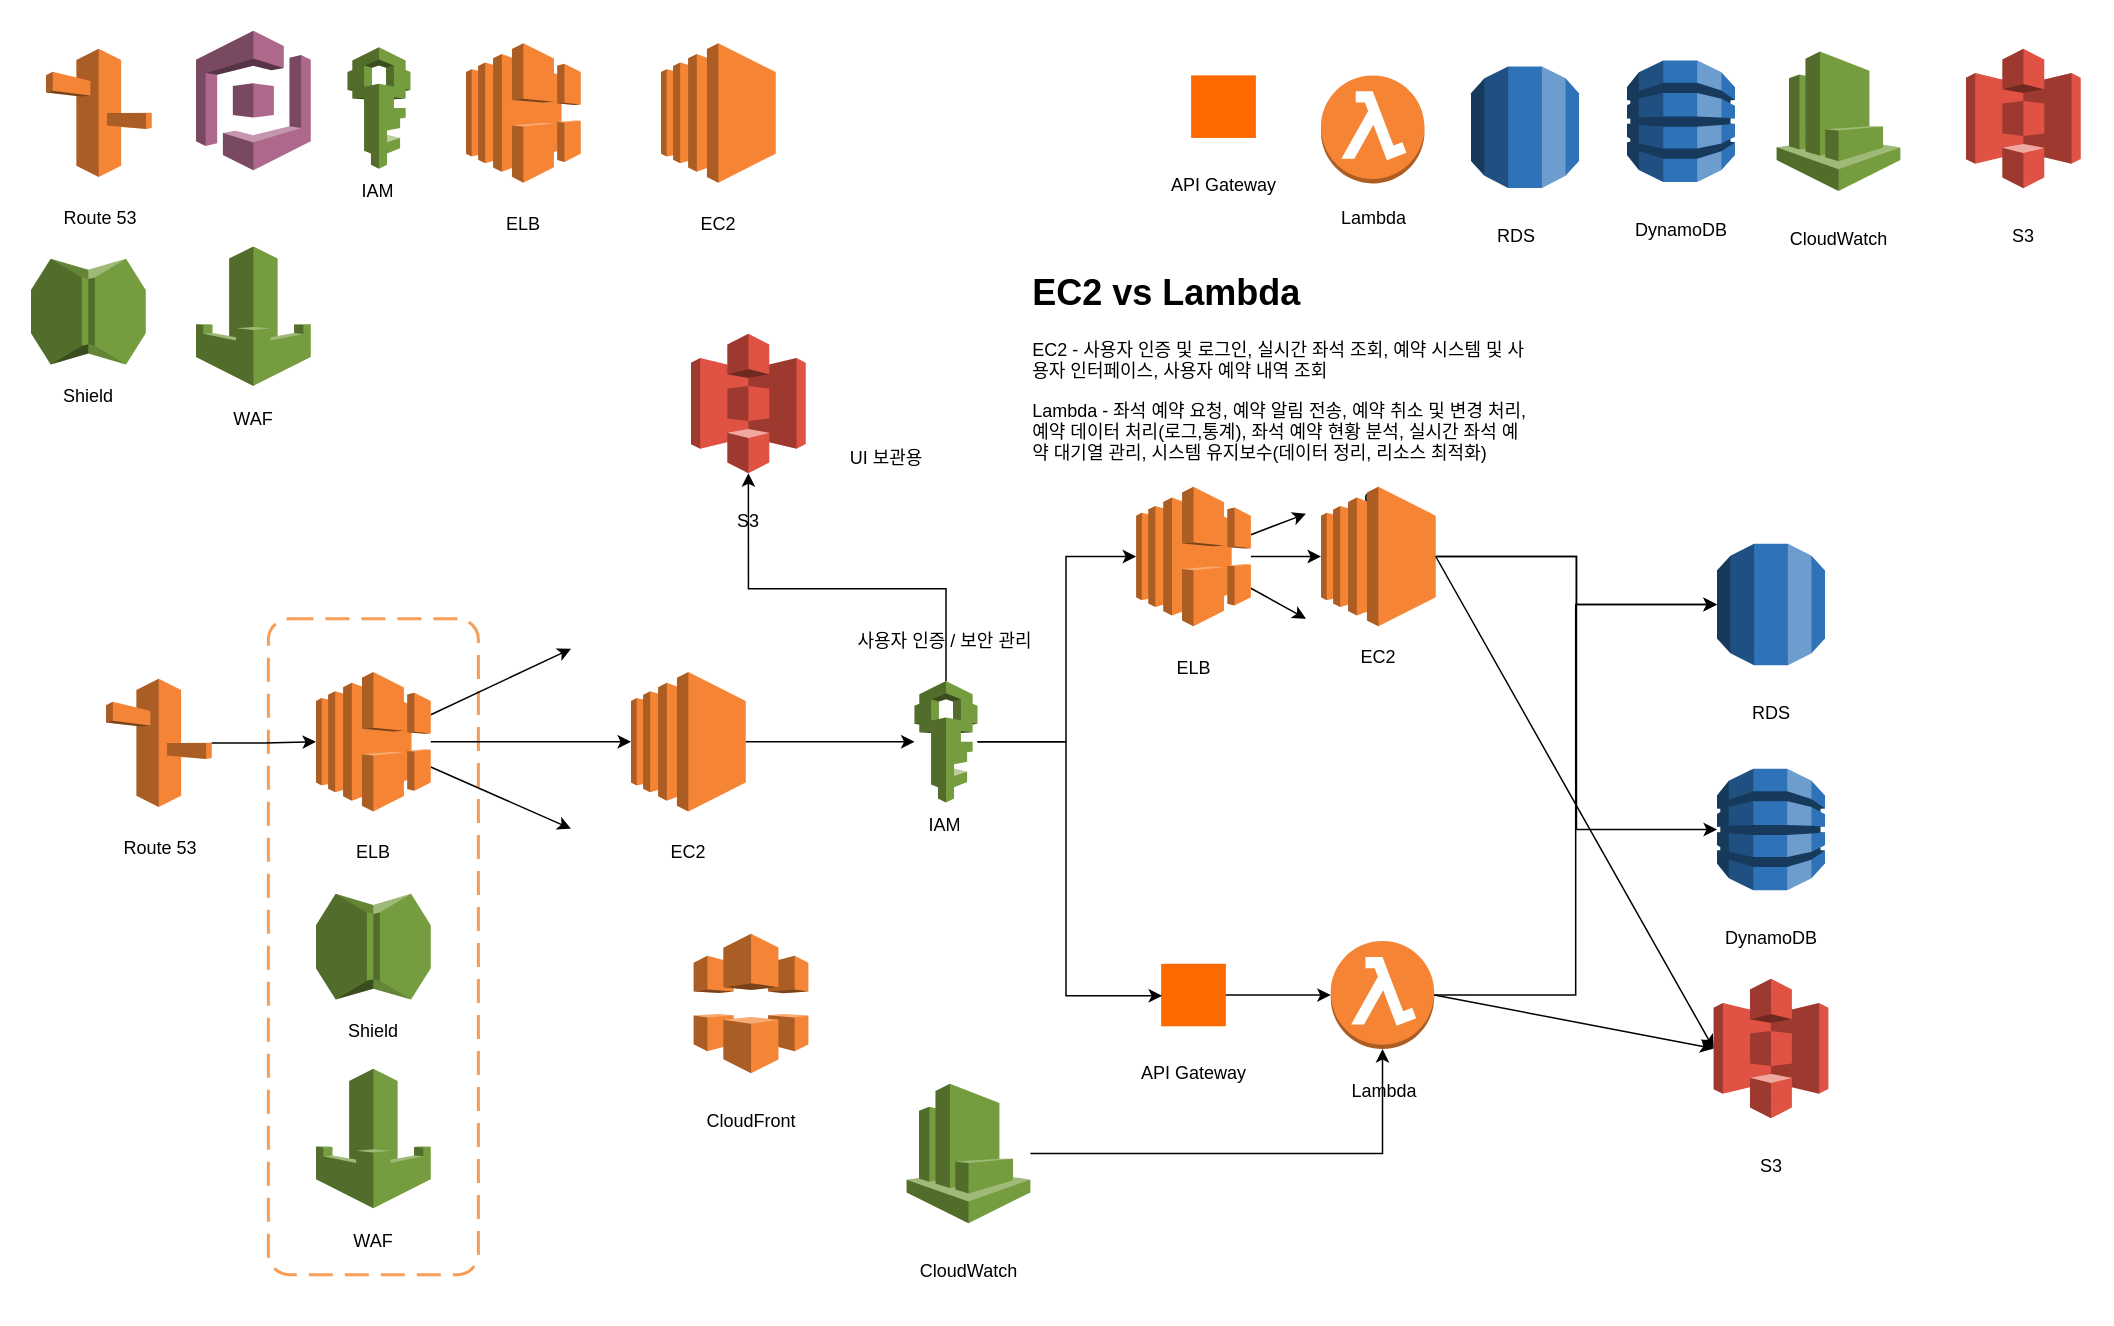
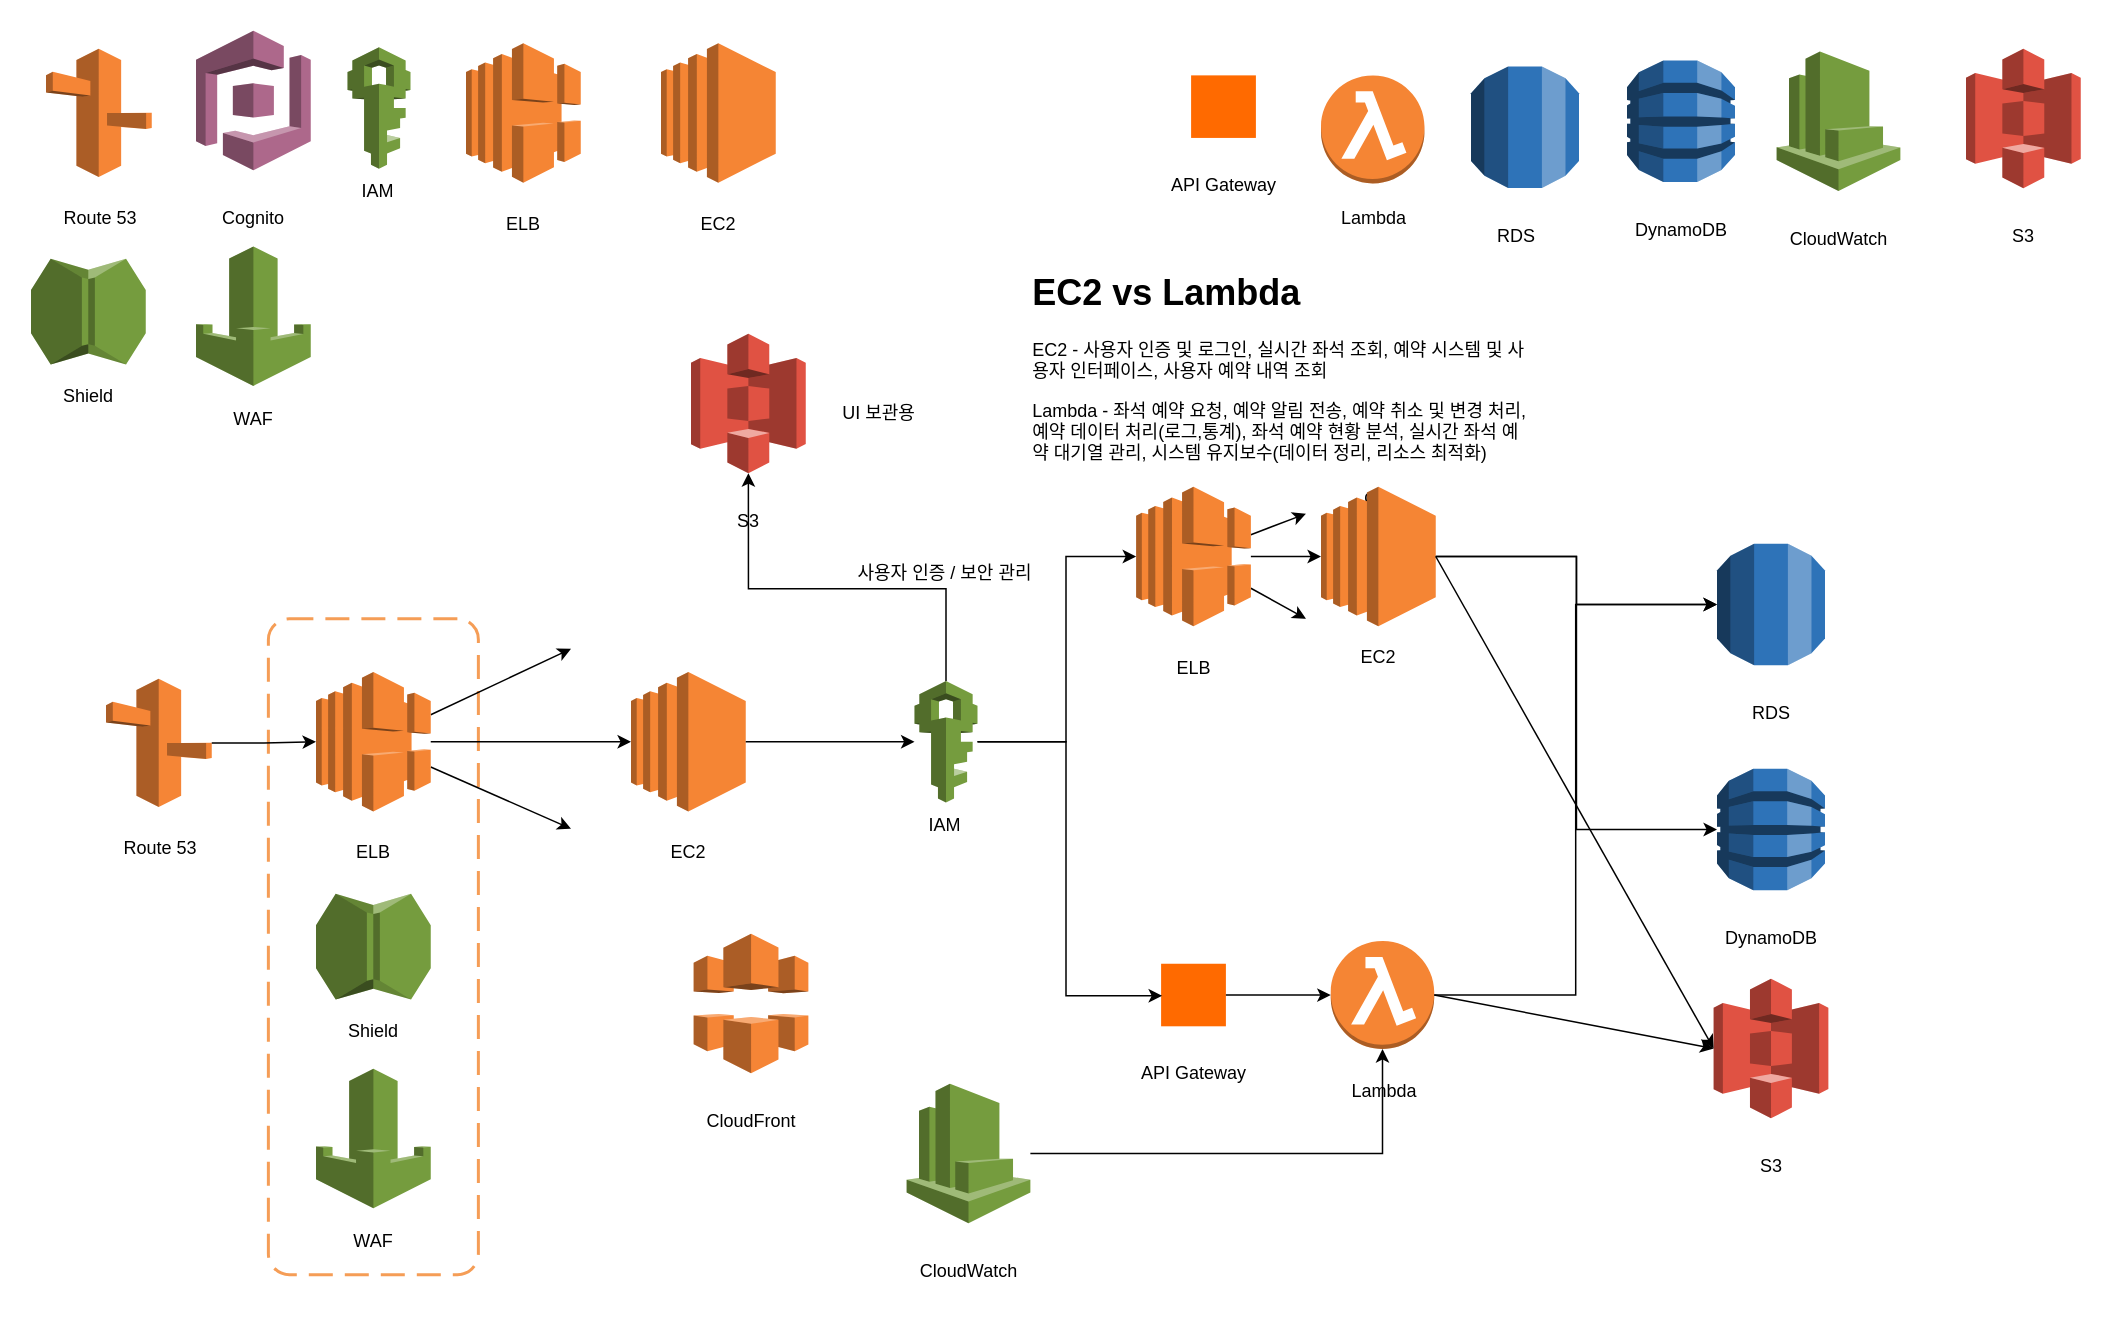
node "Cognito": added
node "UI 보관용": moved (886, 458) -> (878, 413)
node "사용자 인증 / 보안 관리": moved (944, 641) -> (944, 574)
